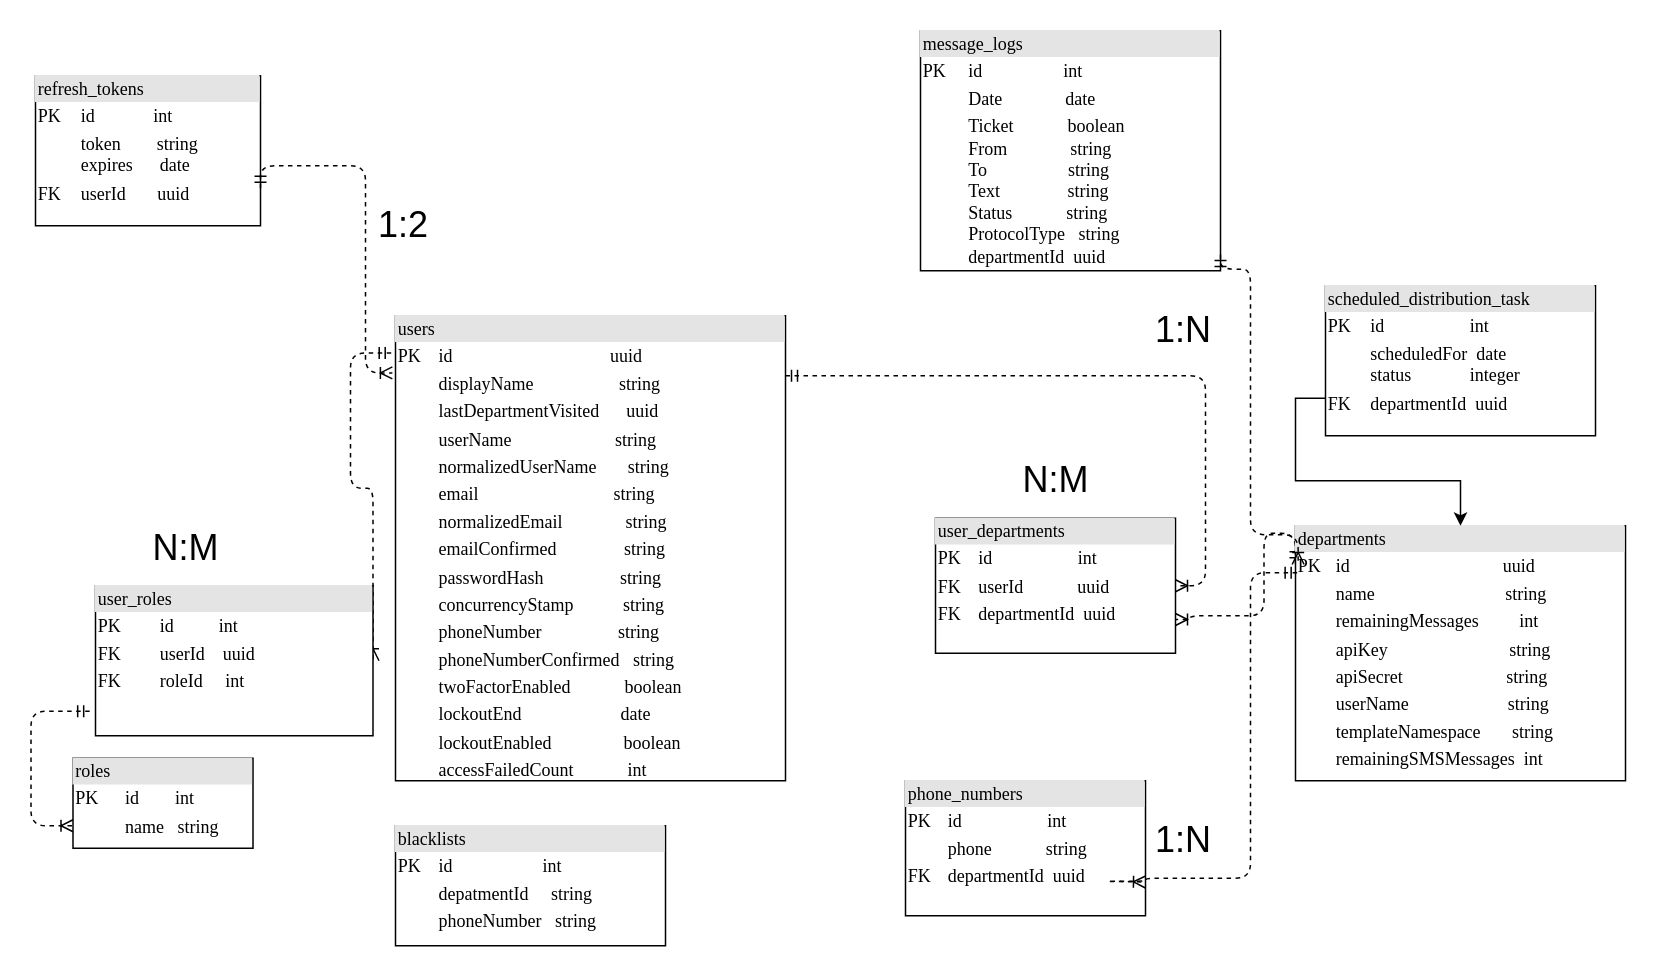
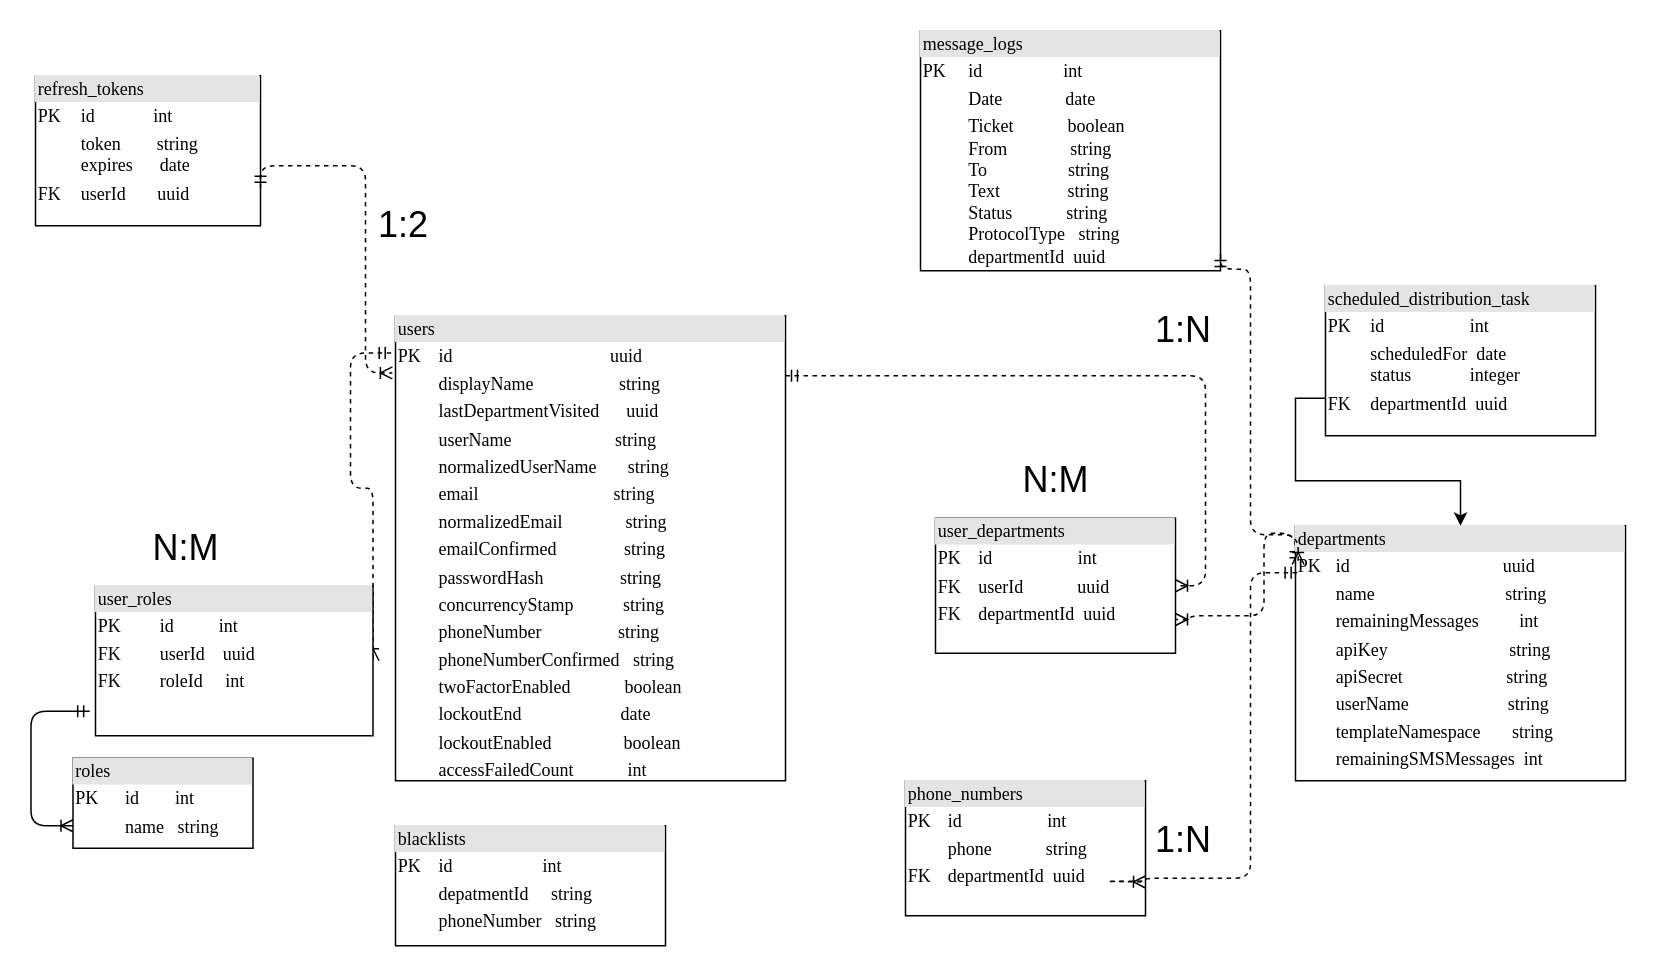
edge "user_roles PK id int FK userId uuid FK roleId int" -- "roles PK id int name string": style dashed -> solid
